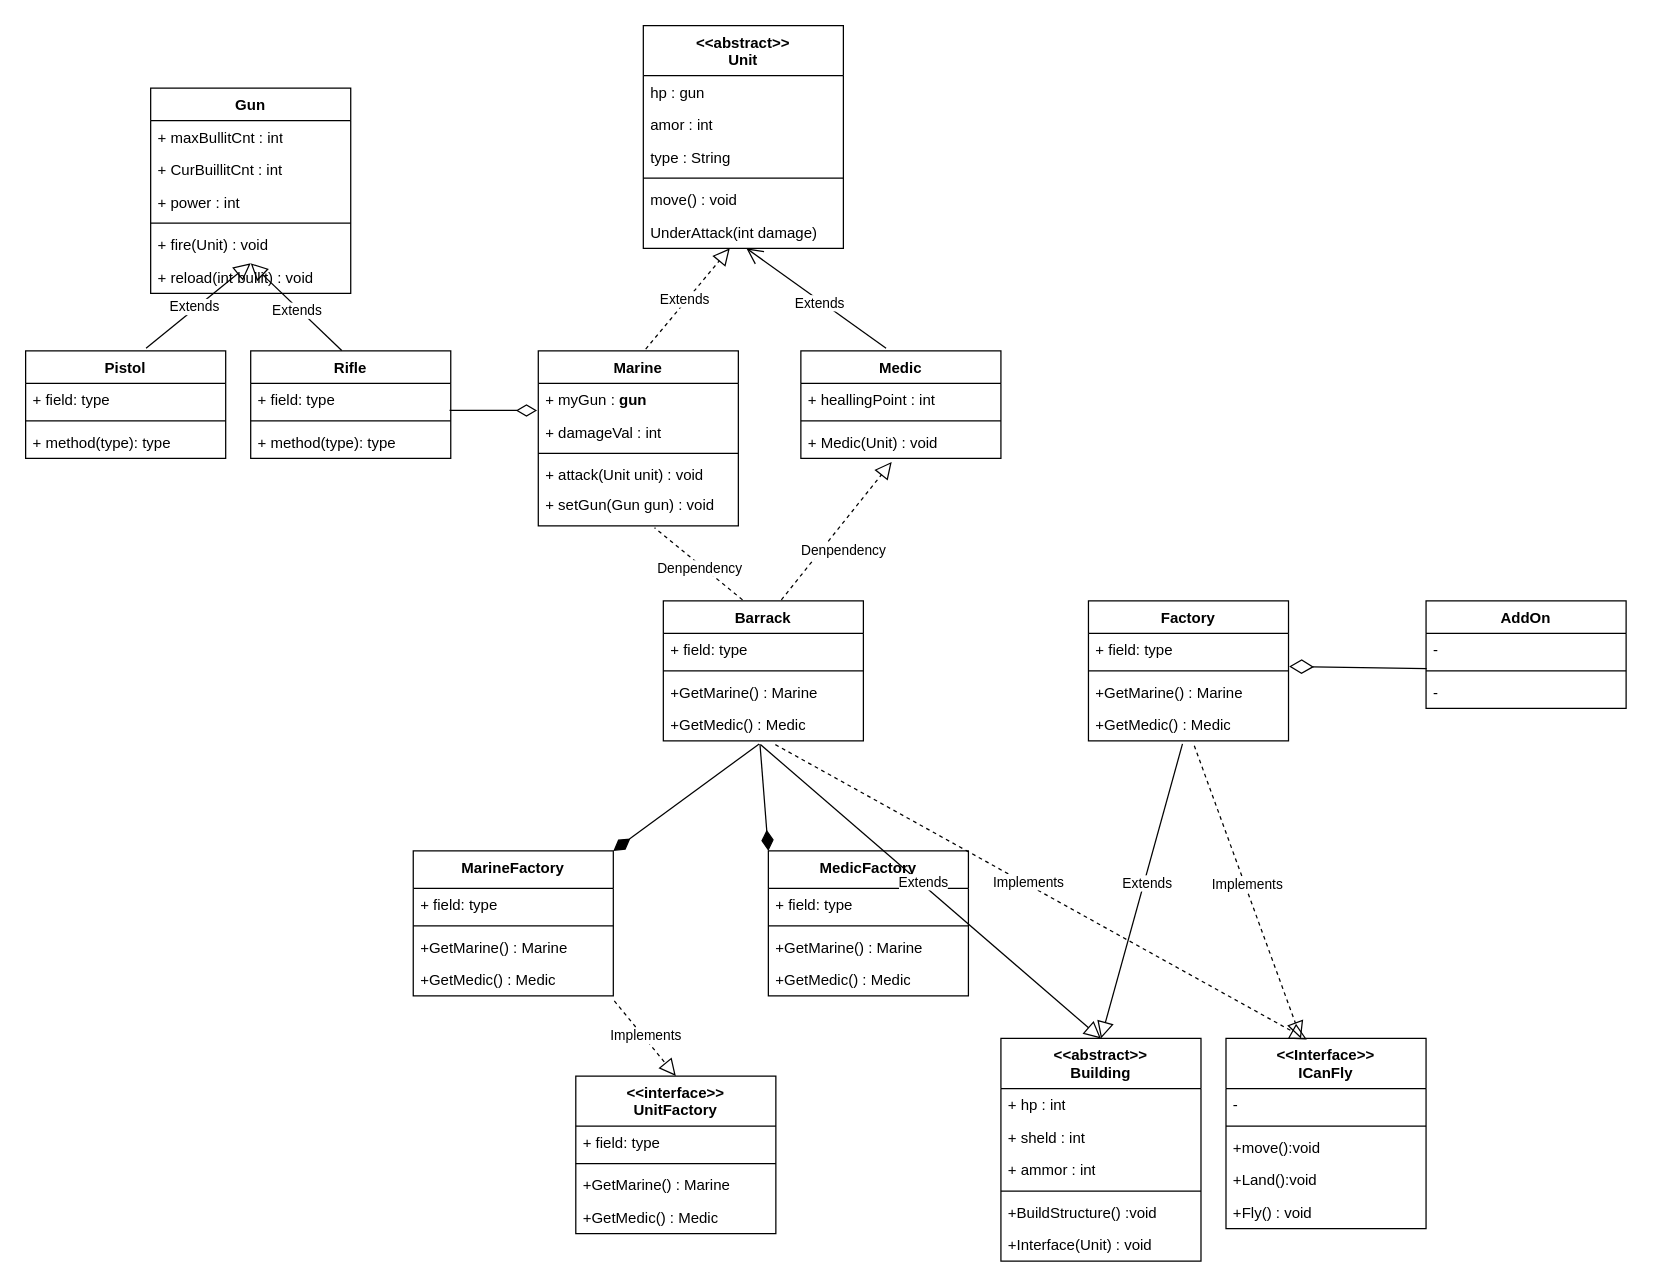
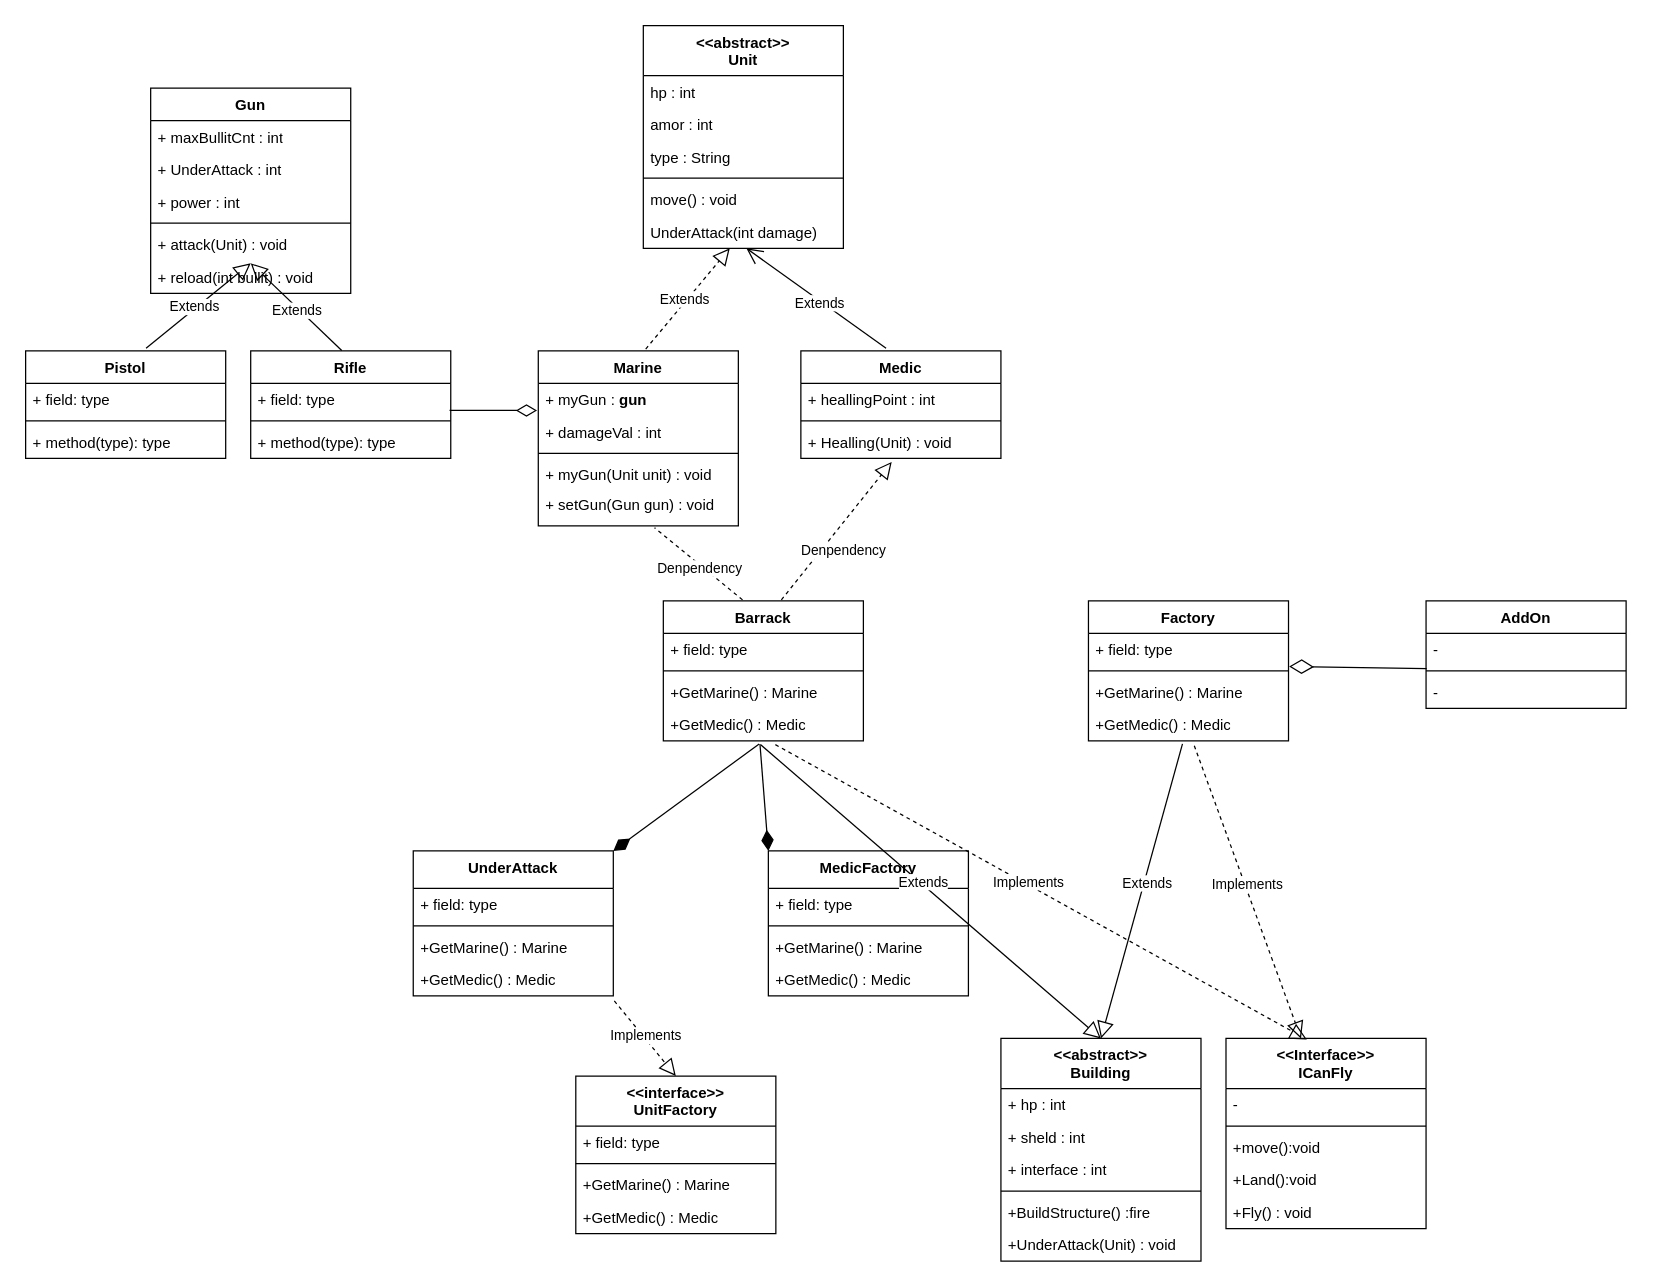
node "hp : gun": label "hp : gun" -> "hp : int"
node "+ CurBuillitCnt : int": label "+ CurBuillitCnt : int" -> "+ UnderAttack : int"
node "+ fire(Unit) : void": label "+ fire(Unit) : void" -> "+ attack(Unit) : void"
node "+ Medic(Unit) : void": label "+ Medic(Unit) : void" -> "+ Healling(Unit) : void"
node "+ attack(Unit unit) : void": label "+ attack(Unit unit) : void" -> "+ myGun(Unit unit) : void"
node "MarineFactory": label "MarineFactory" -> "UnderAttack"
node "+ ammor : int": label "+ ammor : int" -> "+ interface : int"
node "+BuildStructure() :void": label "+BuildStructure() :void" -> "+BuildStructure() :fire"
node "+Interface(Unit) : void": label "+Interface(Unit) : void" -> "+UnderAttack(Unit) : void"
